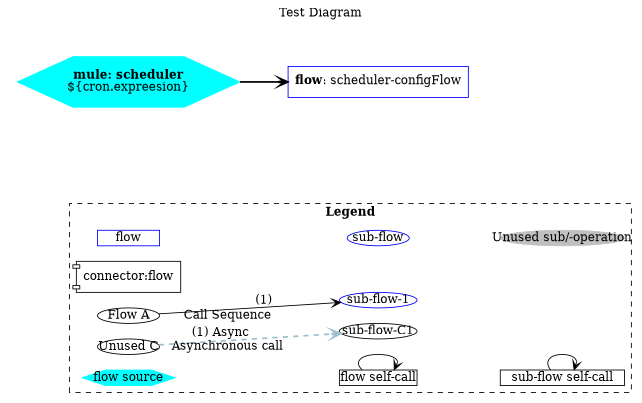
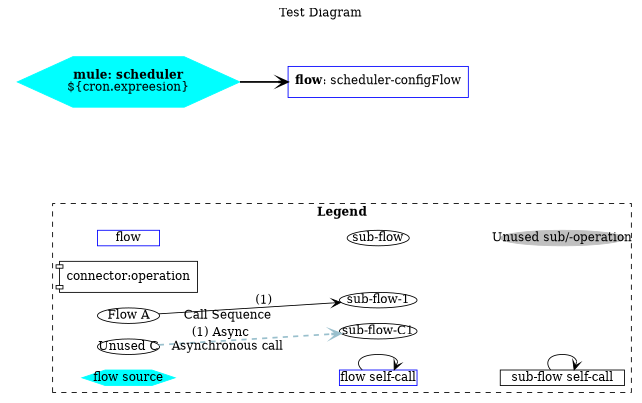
node "sub-flow": color blue -> black
node "connector:flow": label "connector:flow" -> "connector:operation"
node "sub-flow-1": color blue -> black
node "flow self-call": color black -> blue
